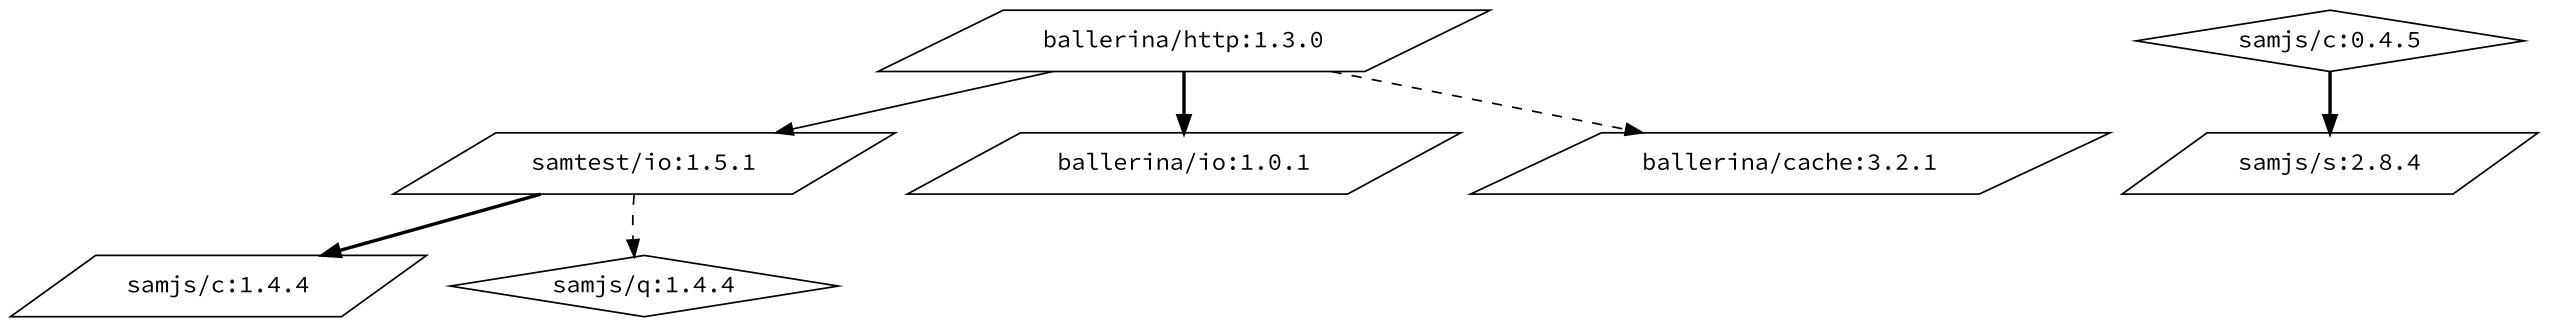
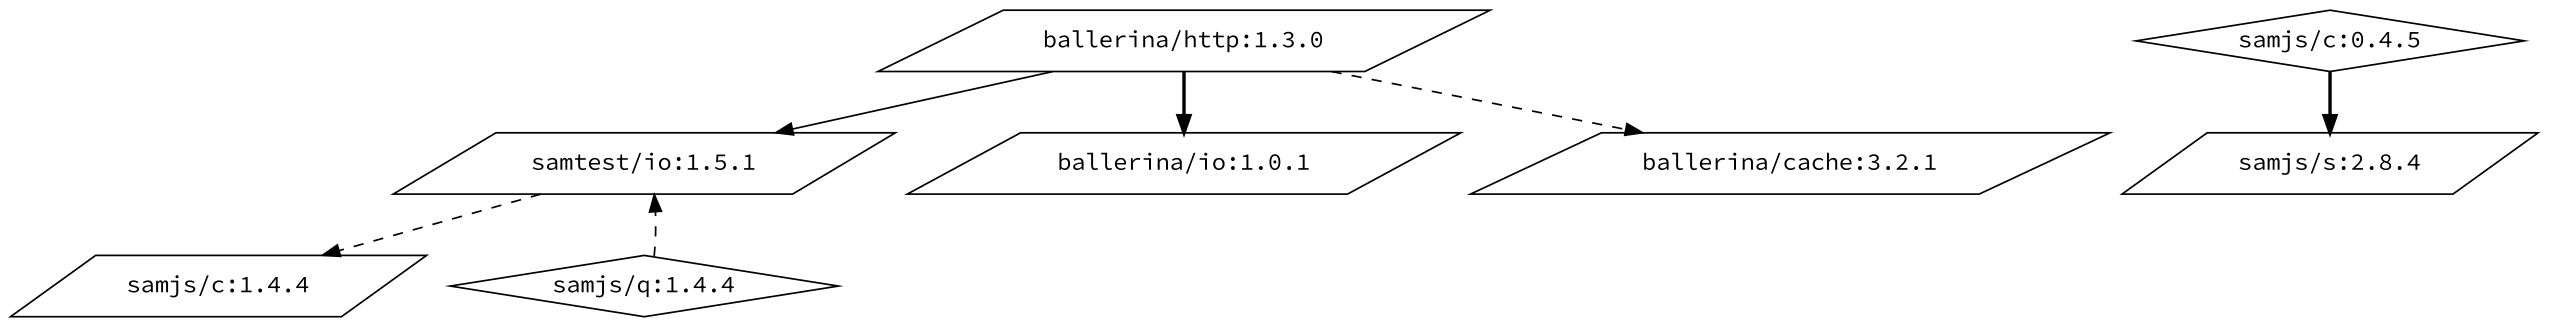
edge "samtest/io:1.5.1" -> "samjs/q:1.4.4": reversed
edge "samtest/io:1.5.1" -> "samjs/c:1.4.4": style bold -> dashed
